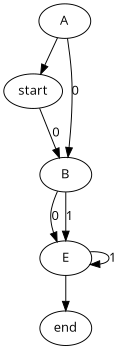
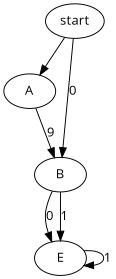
edge "A" -> "start": reversed
edge "A" -> "B": label "0" -> "9"
node "end": removed
